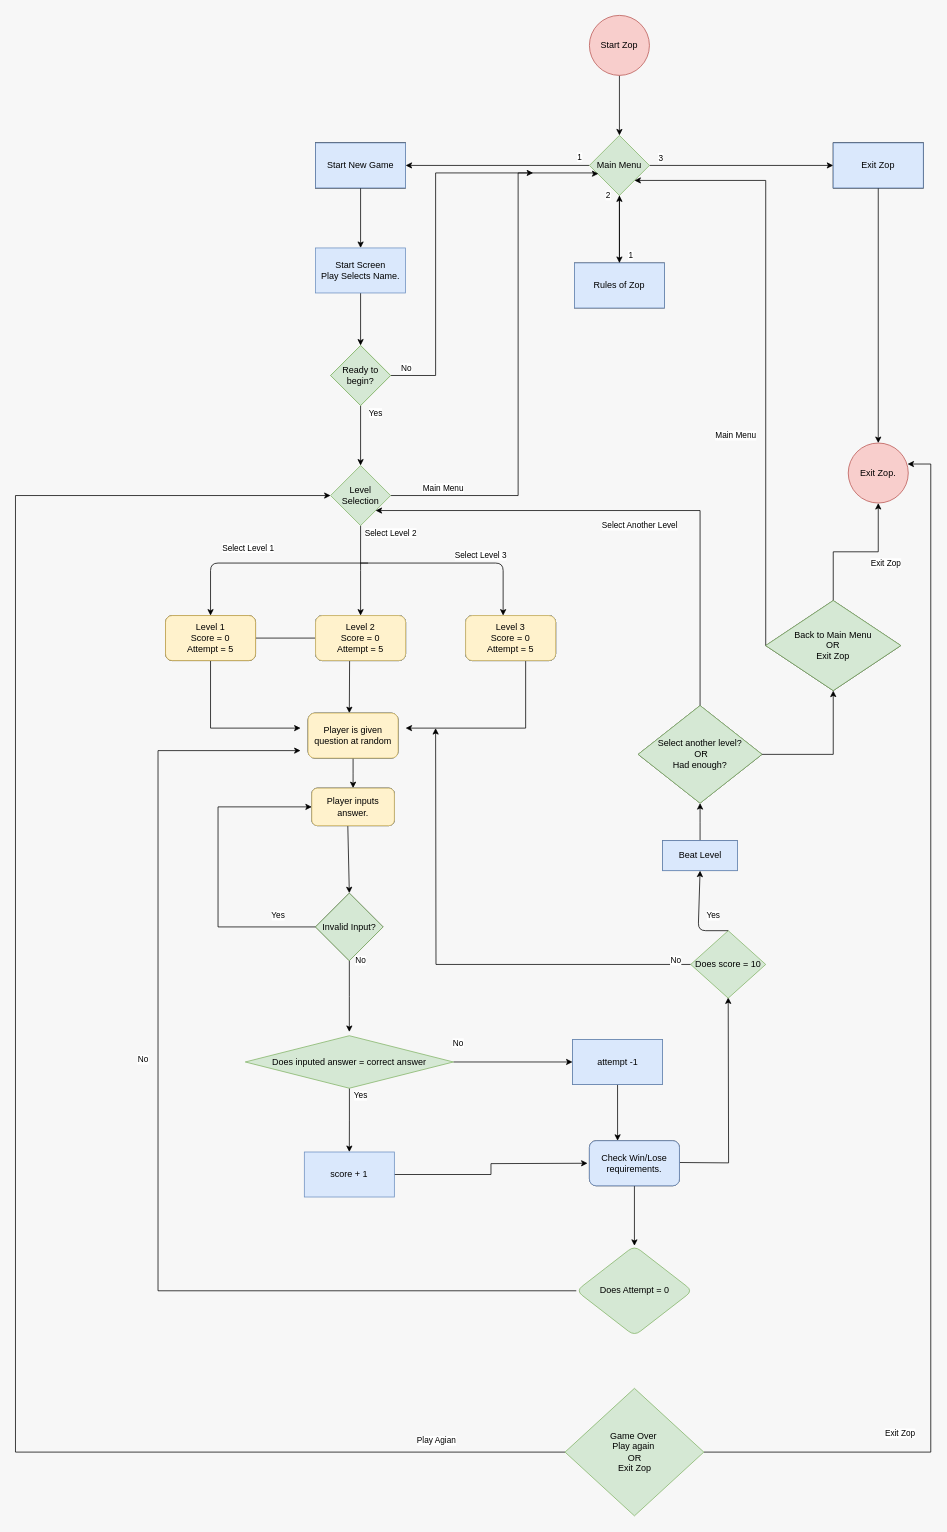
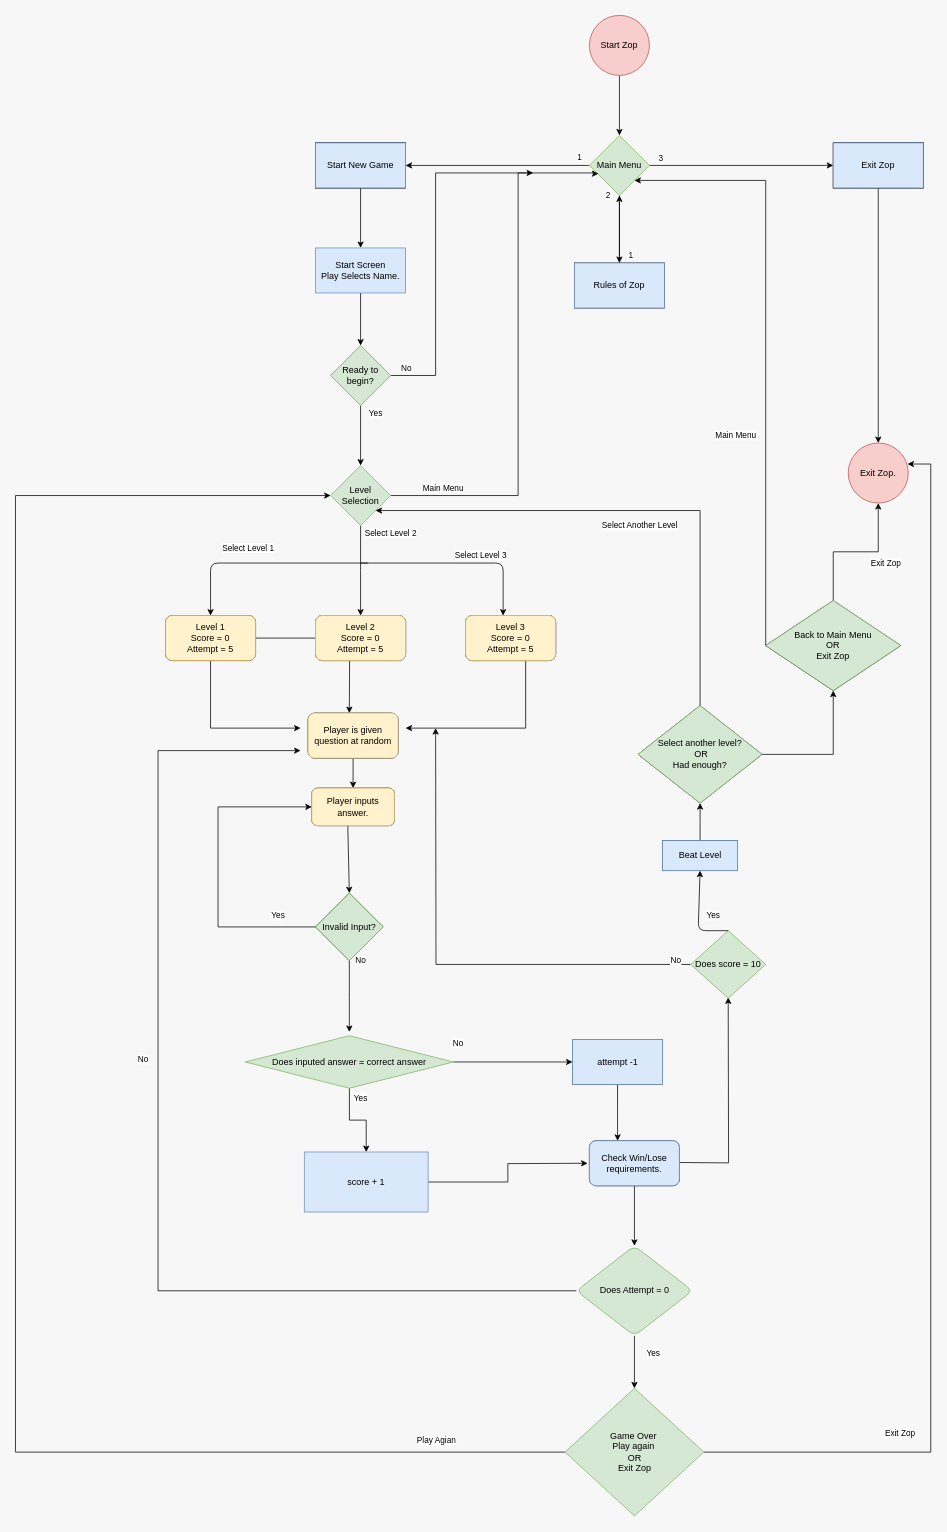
node "score + 1": size 90x45 -> 124x60
edge "Does Attempt = 0" -> "Game Over Play again OR Exit Zop": added, label "Yes"
